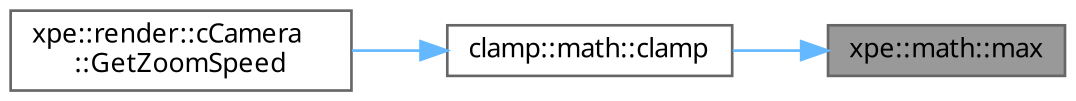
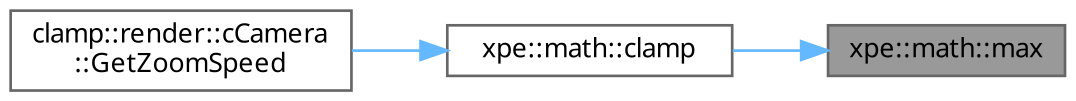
node "xpe::render::cCamera ::GetZoomSpeed": label "xpe::render::cCamera ::GetZoomSpeed" -> "clamp::render::cCamera ::GetZoomSpeed"
node "clamp::math::clamp": label "clamp::math::clamp" -> "xpe::math::clamp"
